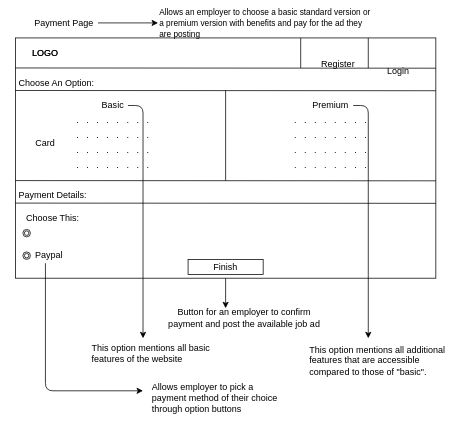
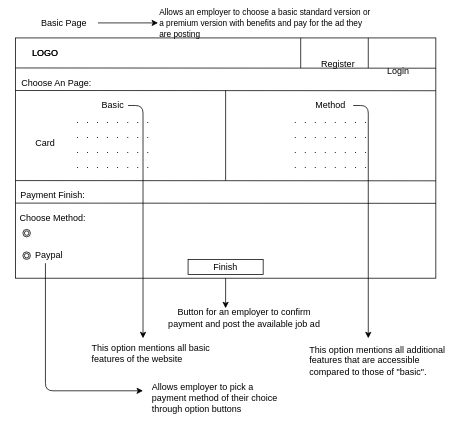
node "Payment Page": label "Payment Page" -> "Basic Page"
node "Choose An Option:": label "Choose An Option:" -> "Choose An Page:"
node "Premium": label "Premium" -> "Method"
node "Payment Details:": label "Payment Details:" -> "Payment Finish:"
node "Choose This:": label "Choose This:" -> "Choose Method:"
